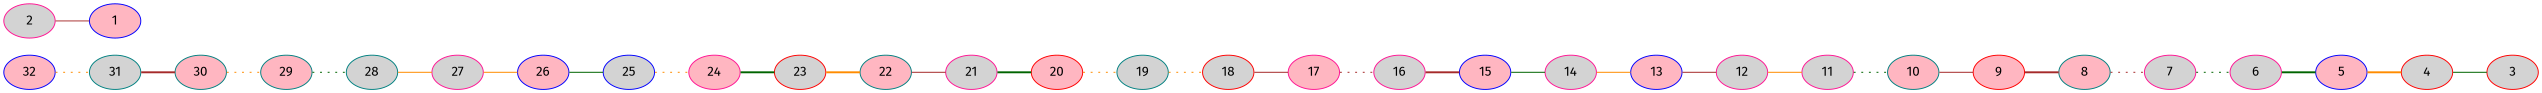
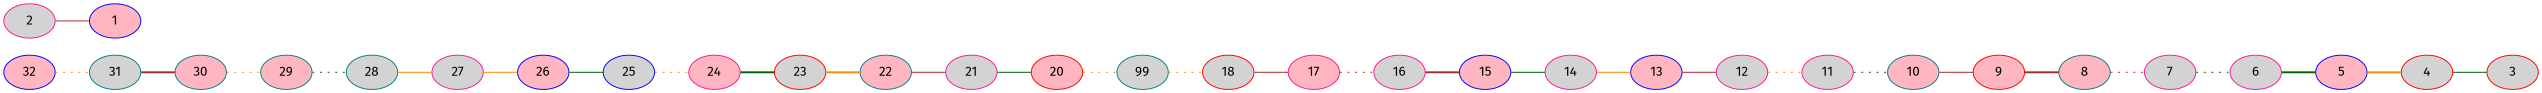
edge "21" -- "20": style bold -> solid
node "19": label "19" -> "99"
edge "12" -- "11": style solid -> dotted
